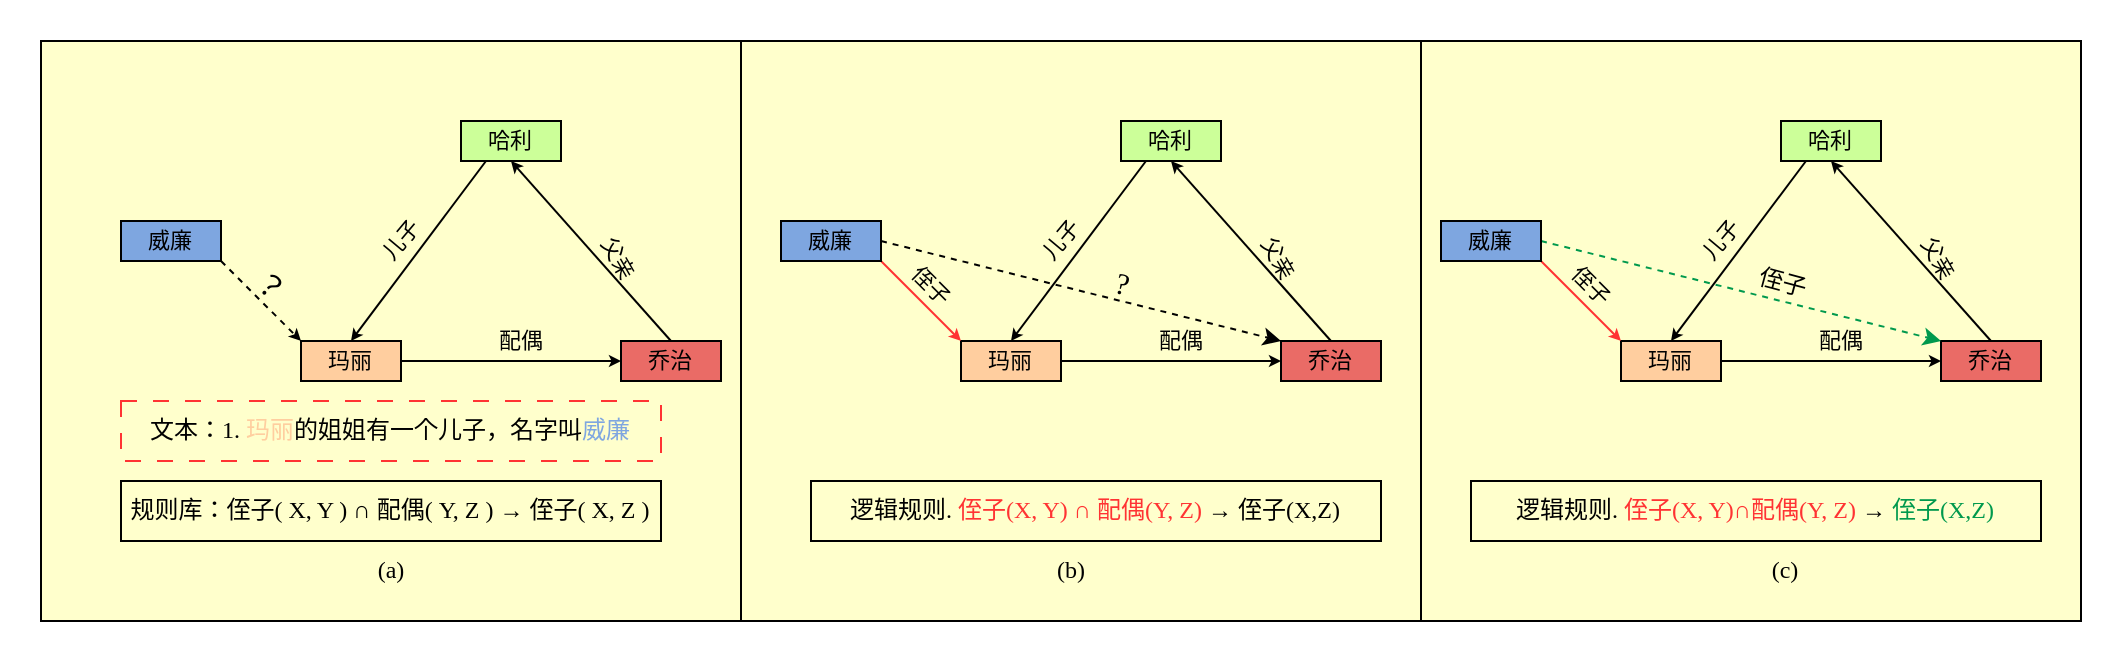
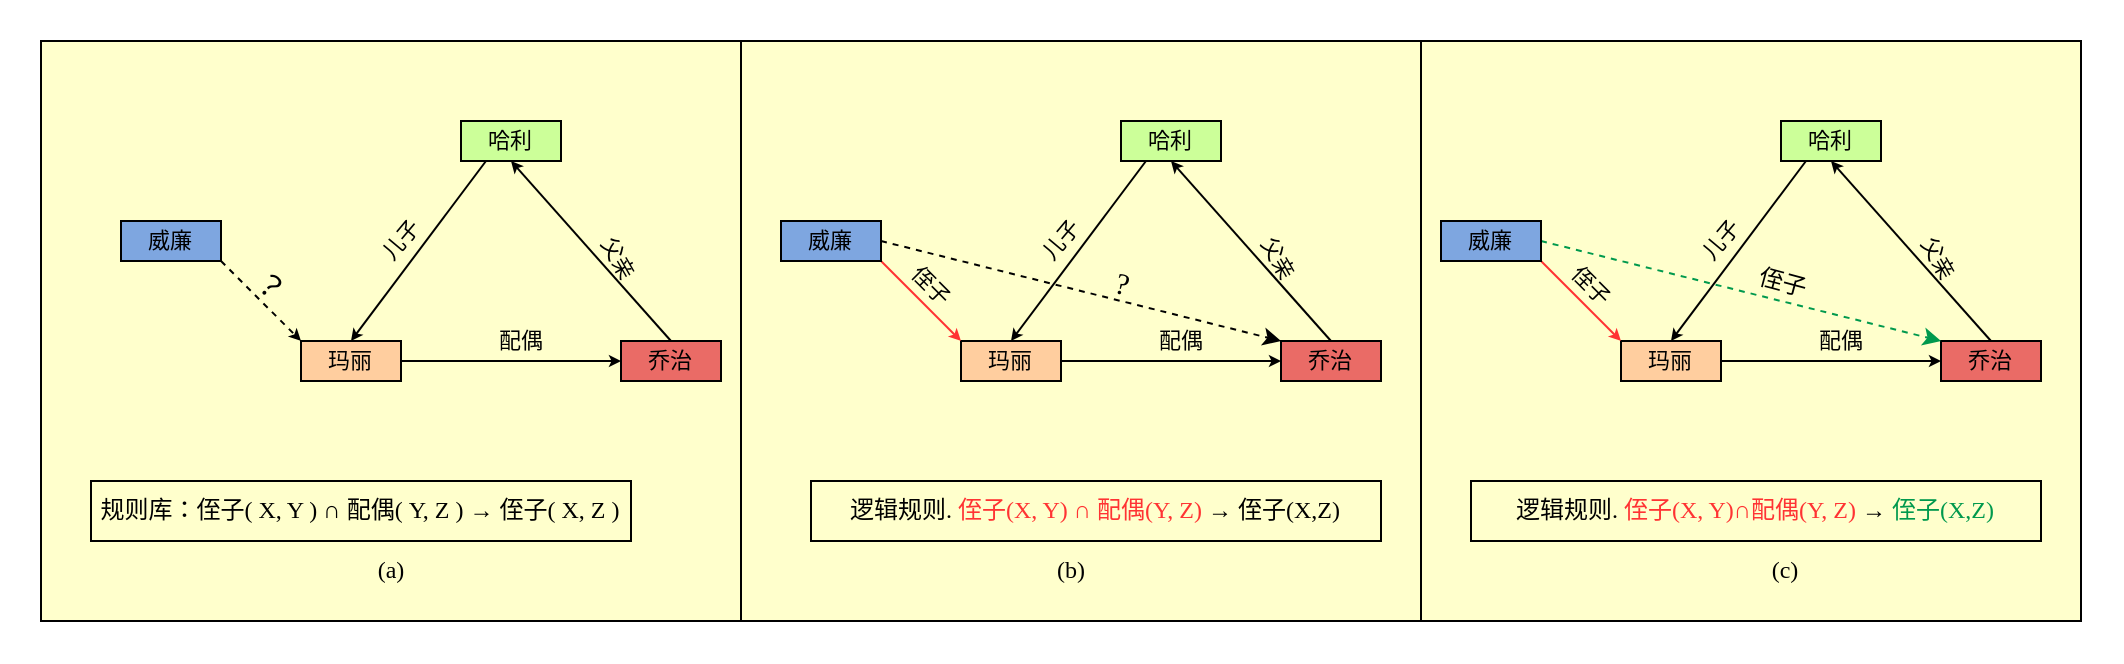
node "文本：1. 玛丽的姐姐有一个儿子，名字叫威廉": removed
node "规则库：侄子( X, Y ) ∩ 配偶( Y, Z ) → 侄子( X, Z )": moved (391, 511) -> (361, 511)
